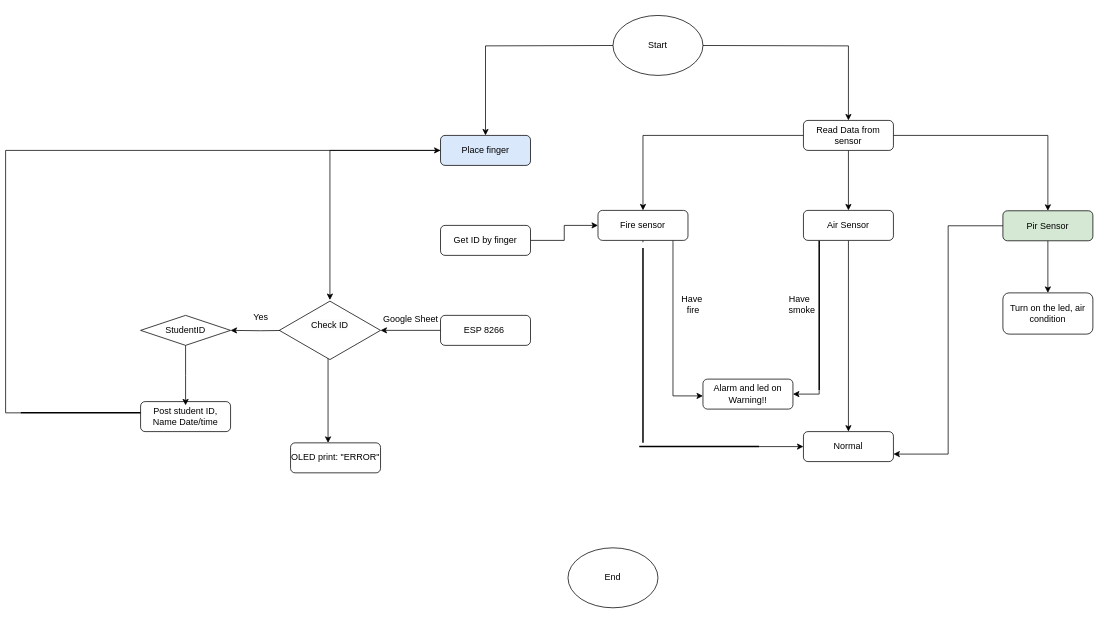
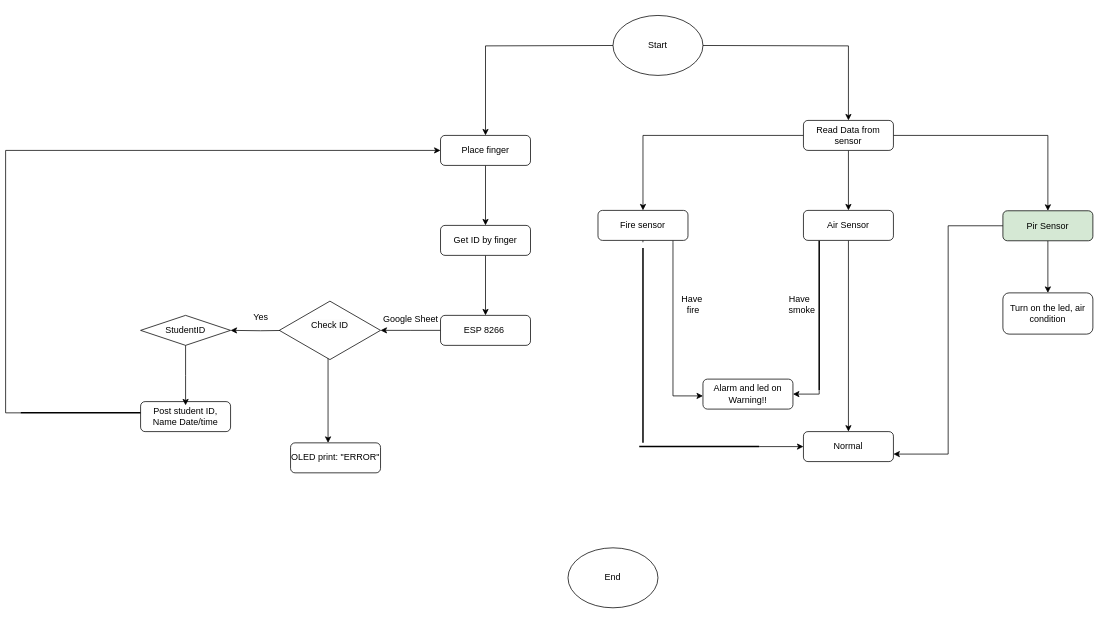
node "Place finger": fillcolor #dae8fc -> #ffffff
edge "Get ID by finger" -> "Fire sensor": now "Get ID by finger" -> "ESP 8266"
edge "Place finger" -> "Check ID": now "Place finger" -> "Get ID by finger"
